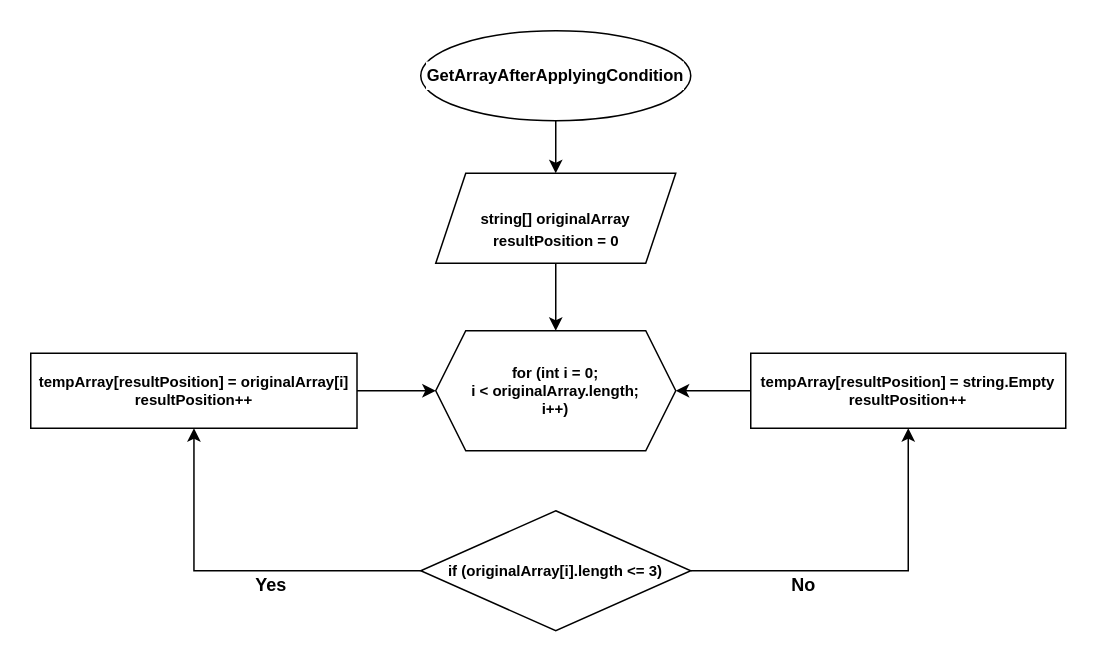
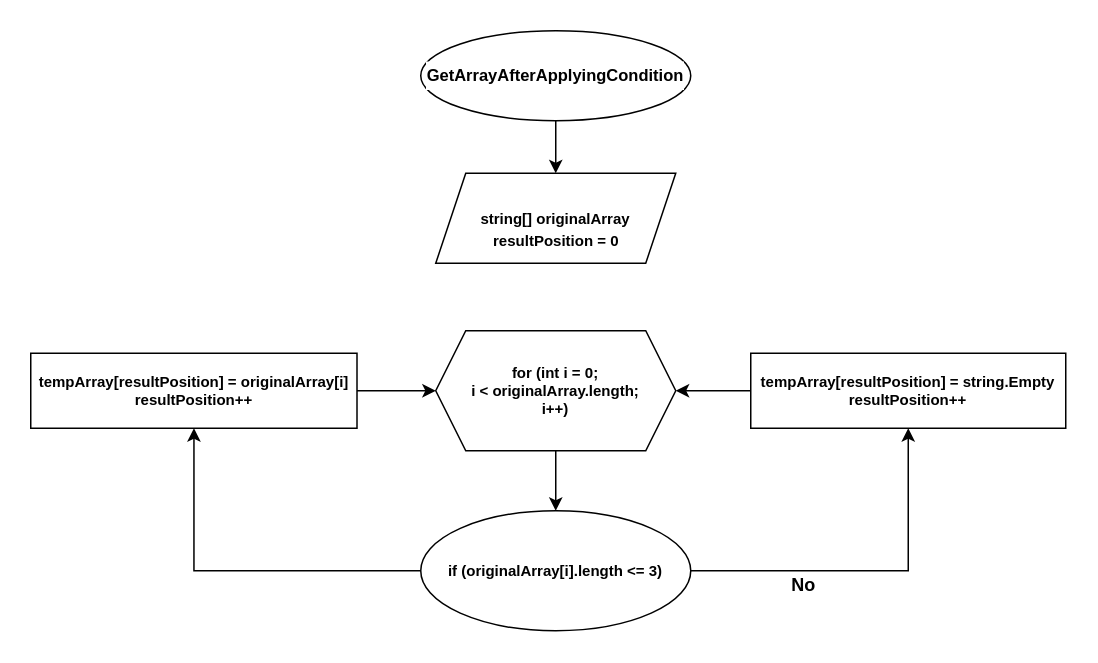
edge "string[] originalArray" -> "for (int i = 0;i < originalArray.length;i++)": removed
edge "for (int i = 0;i < originalArray.length;i++)" -> "if (originalArray[i].length <= 3)": added
node "if (originalArray[i].length <= 3)": shape diamond -> ellipse
node "Yes": removed
